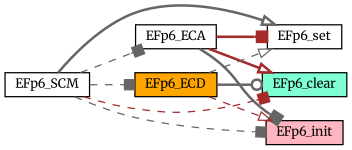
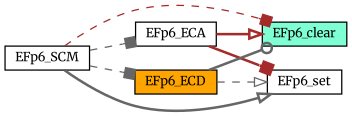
node "EFp6_init": removed
